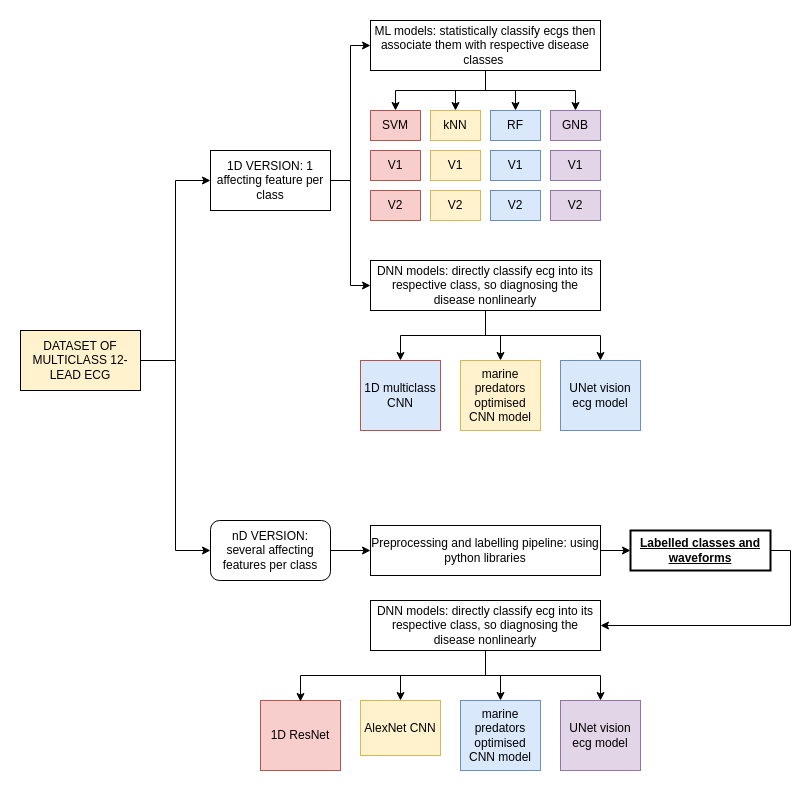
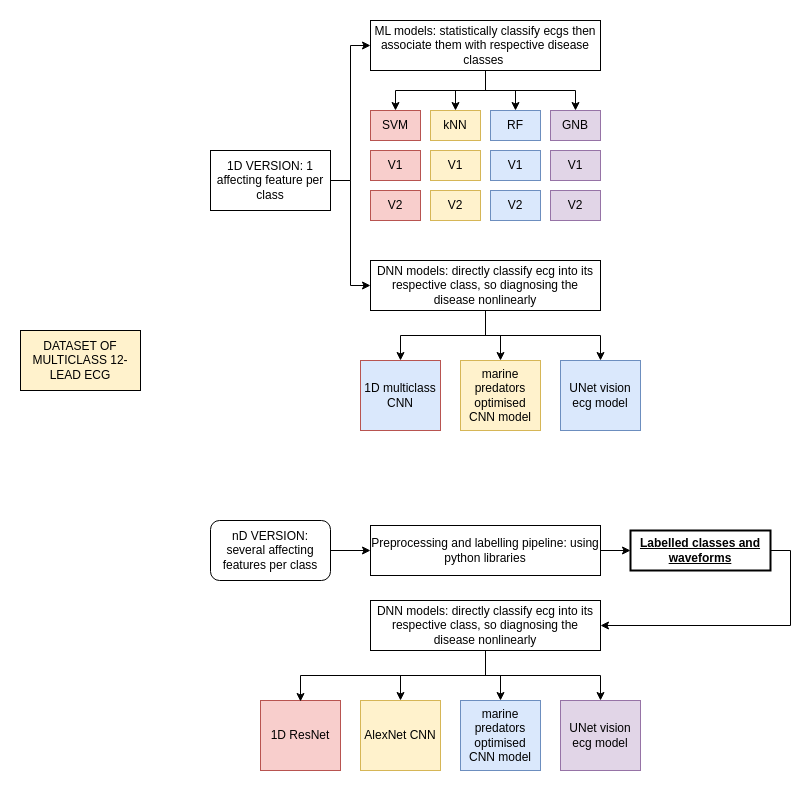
edge "DATASET OF MULTICLASS 12-LEAD ECG" -> "1D VERSION: 1 affecting feature per class": removed
edge "DATASET OF MULTICLASS 12-LEAD ECG" -> "nD VERSION: several affecting features per class": removed
node "AlexNet CNN": size 80x55 -> 80x70
